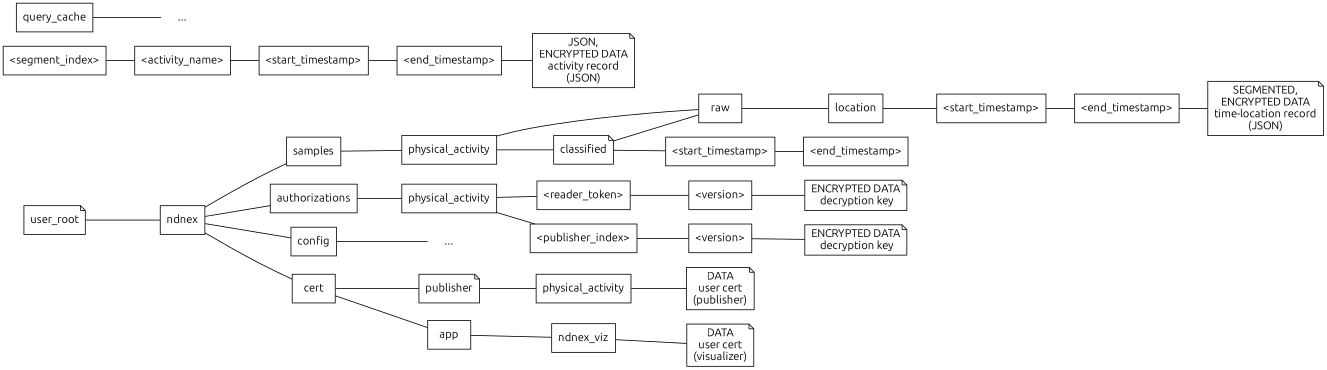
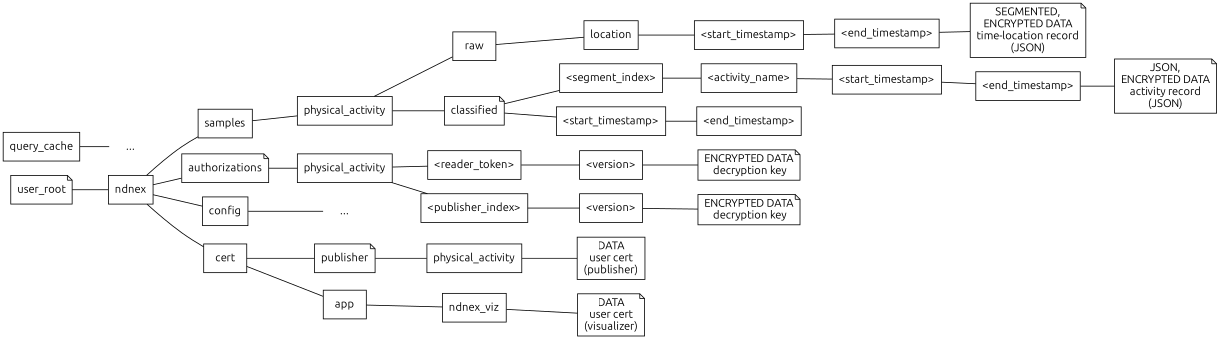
edge "raw" -- "classified": now "<segment_index>" -- "classified"
node "authorizations": shape box -> note
node "DATA user cert (publisher)": shape note -> box
